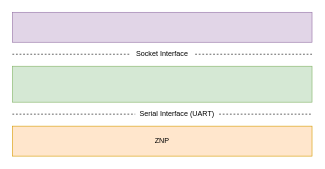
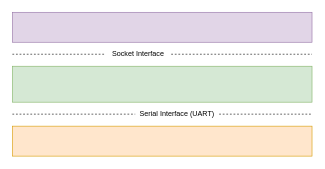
node "Socket Interface": moved (162, 54) -> (138, 54)
node "ZNP": removed
